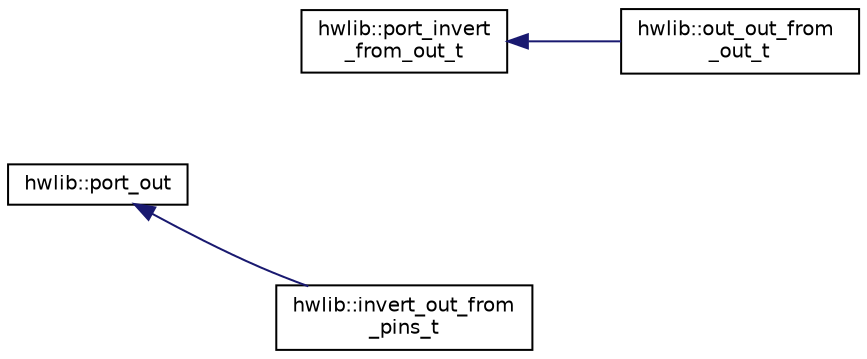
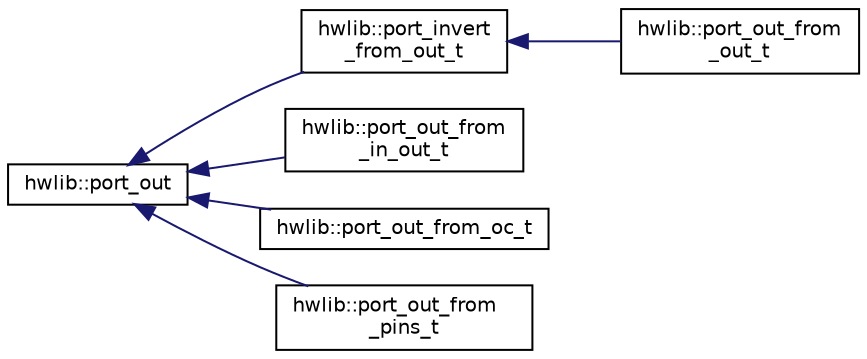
node "hwlib::out_out_from _out_t": label "hwlib::out_out_from _out_t" -> "hwlib::port_out_from _out_t"
edge "hwlib::port_invert _from_out_t" -> "hwlib::port_out": added
node "hwlib::port_out_from _in_out_t": added
node "hwlib::port_out_from_oc_t": added
node "hwlib::invert_out_from _pins_t": label "hwlib::invert_out_from _pins_t" -> "hwlib::port_out_from _pins_t"
